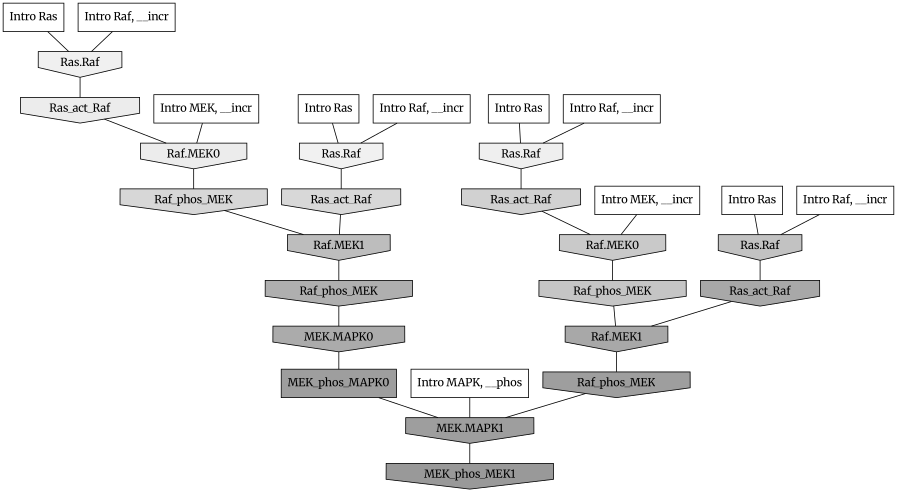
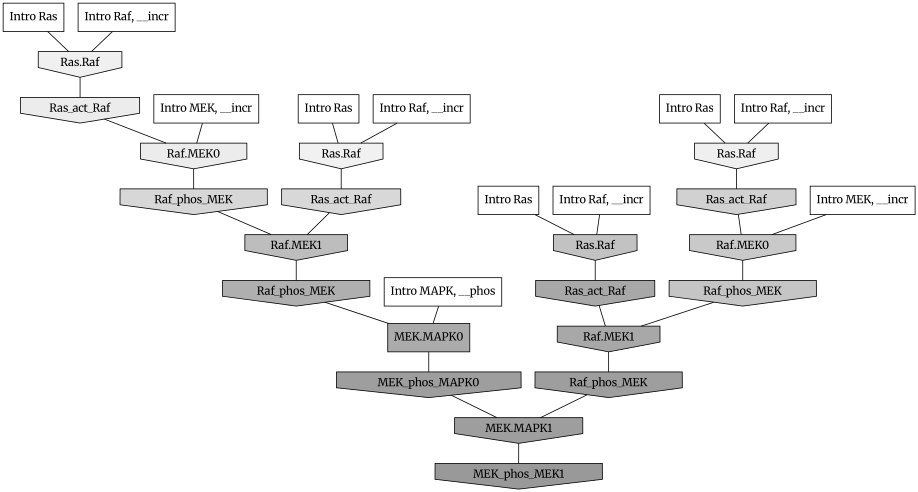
node "MEK.MAPK0": shape invhouse -> box
node "MEK_phos_MAPK0": shape box -> invhouse
edge "Intro MAPK, __phos" -- "MEK.MAPK1": now "Intro MAPK, __phos" -- "MEK.MAPK0"
